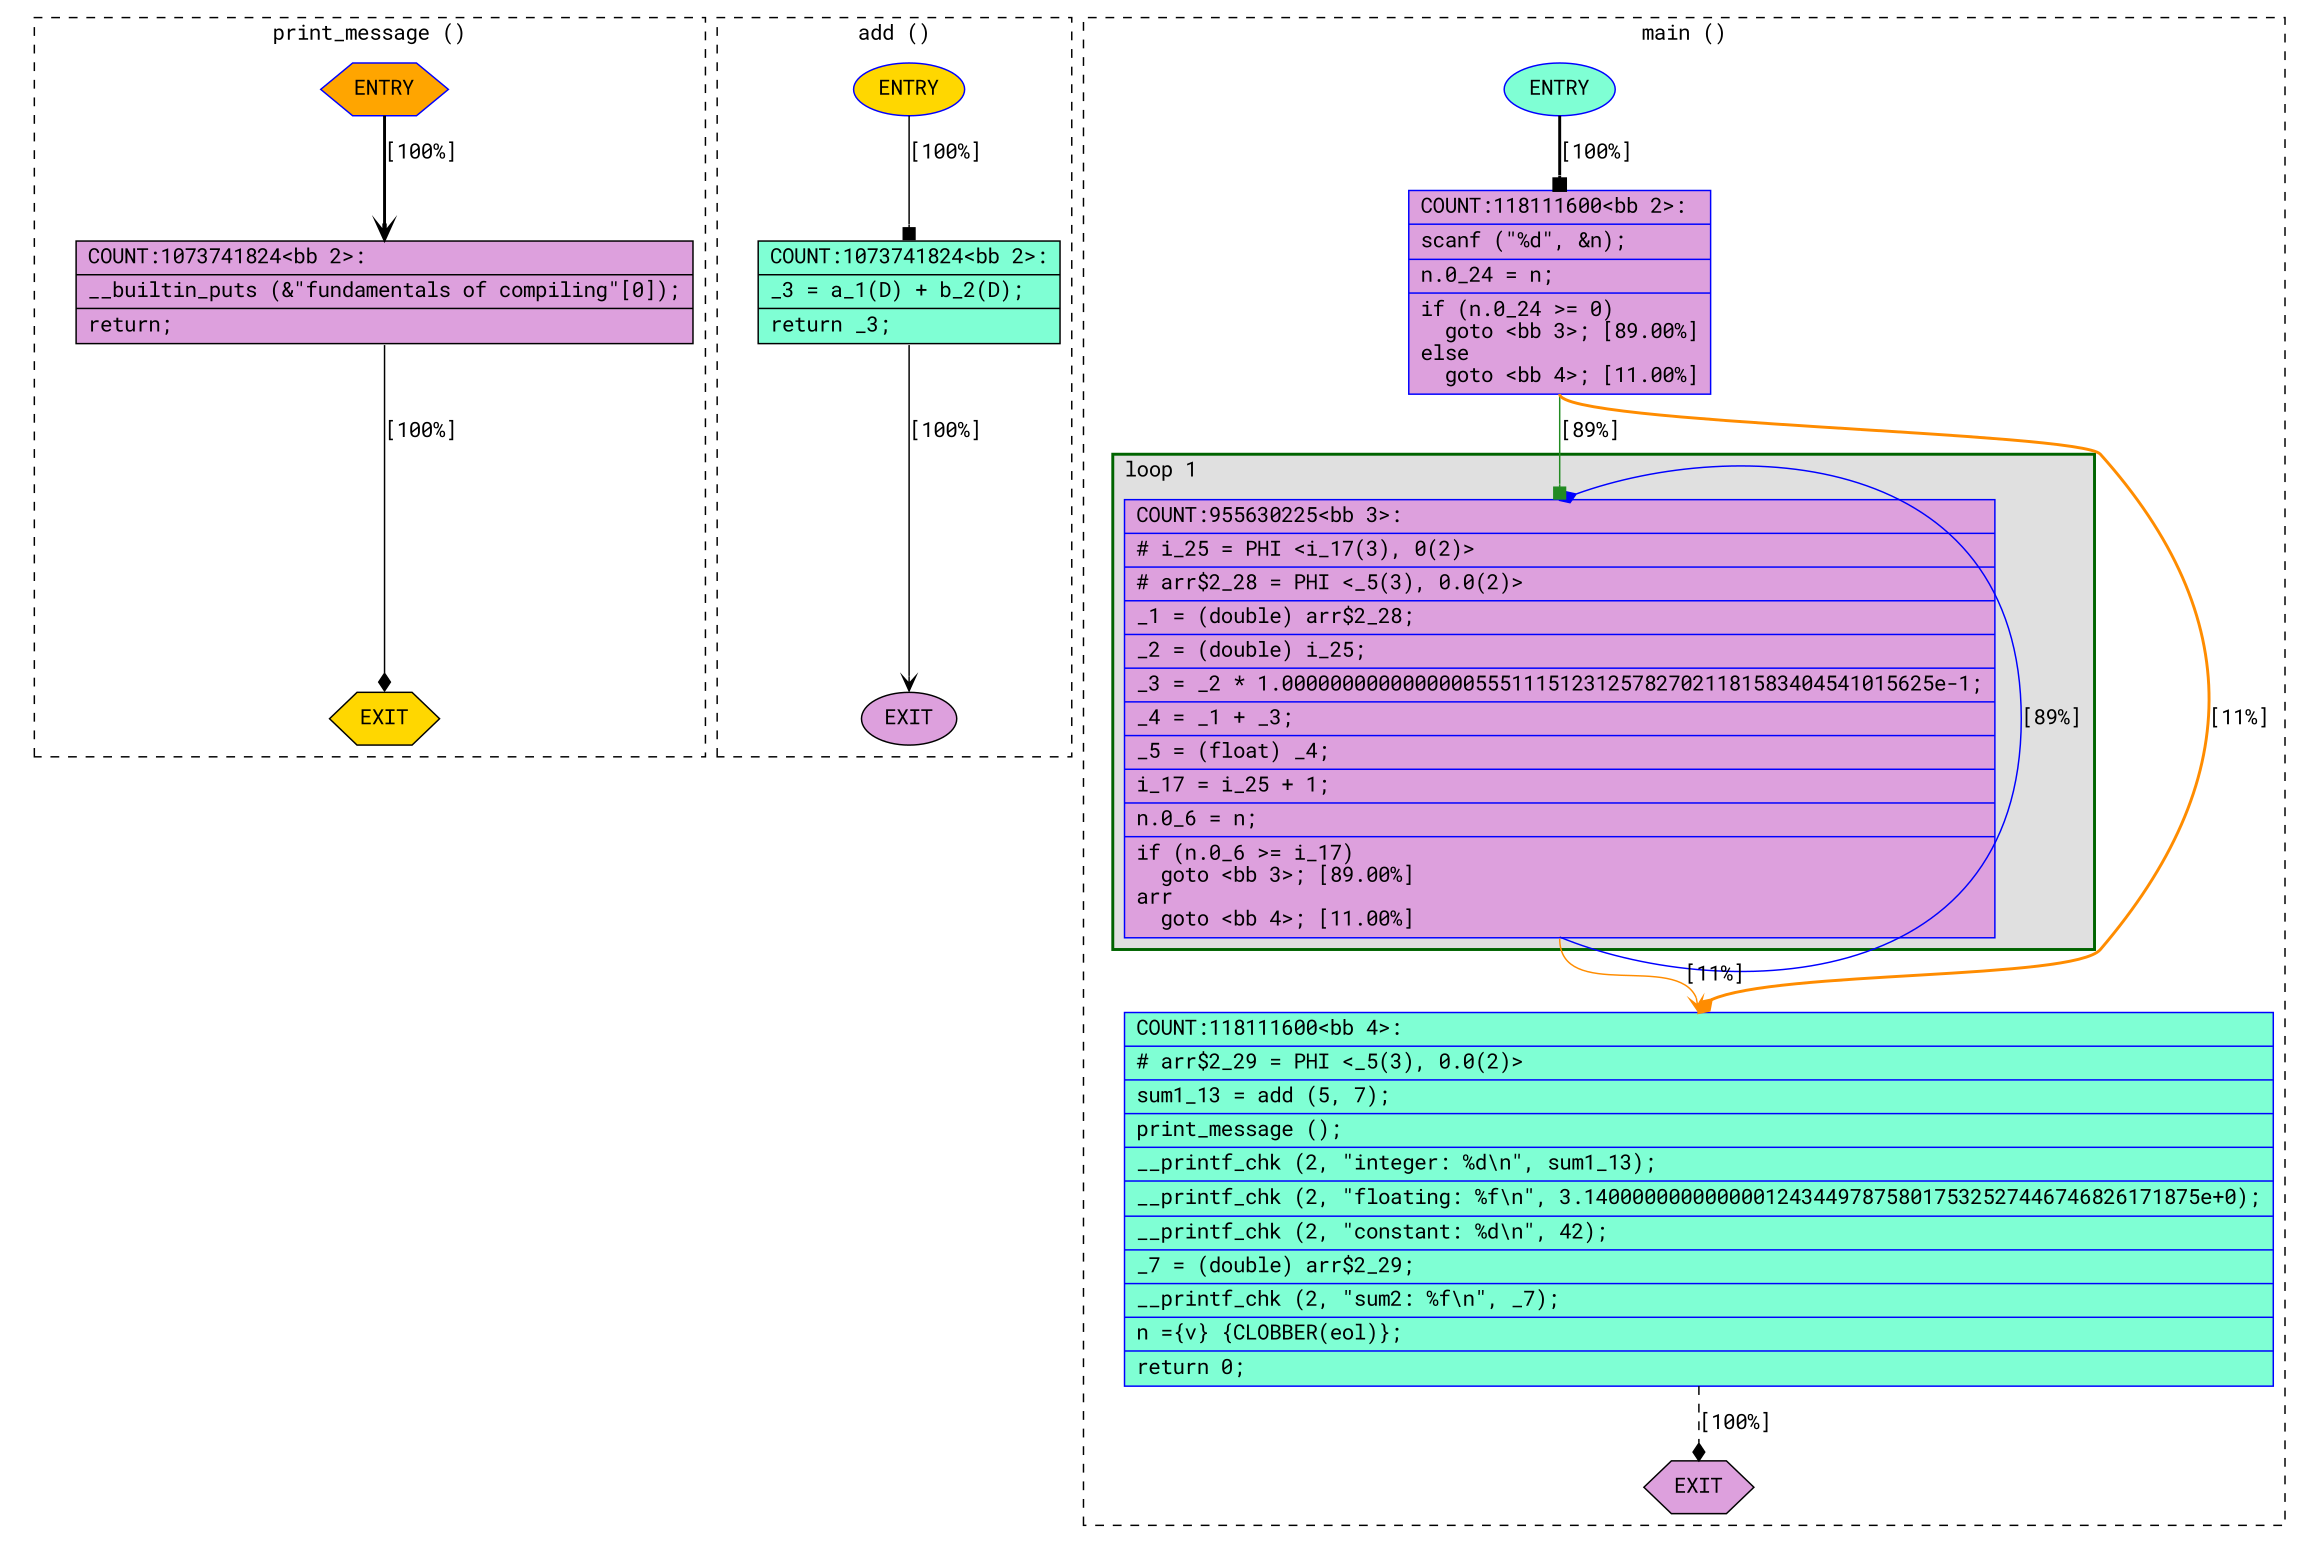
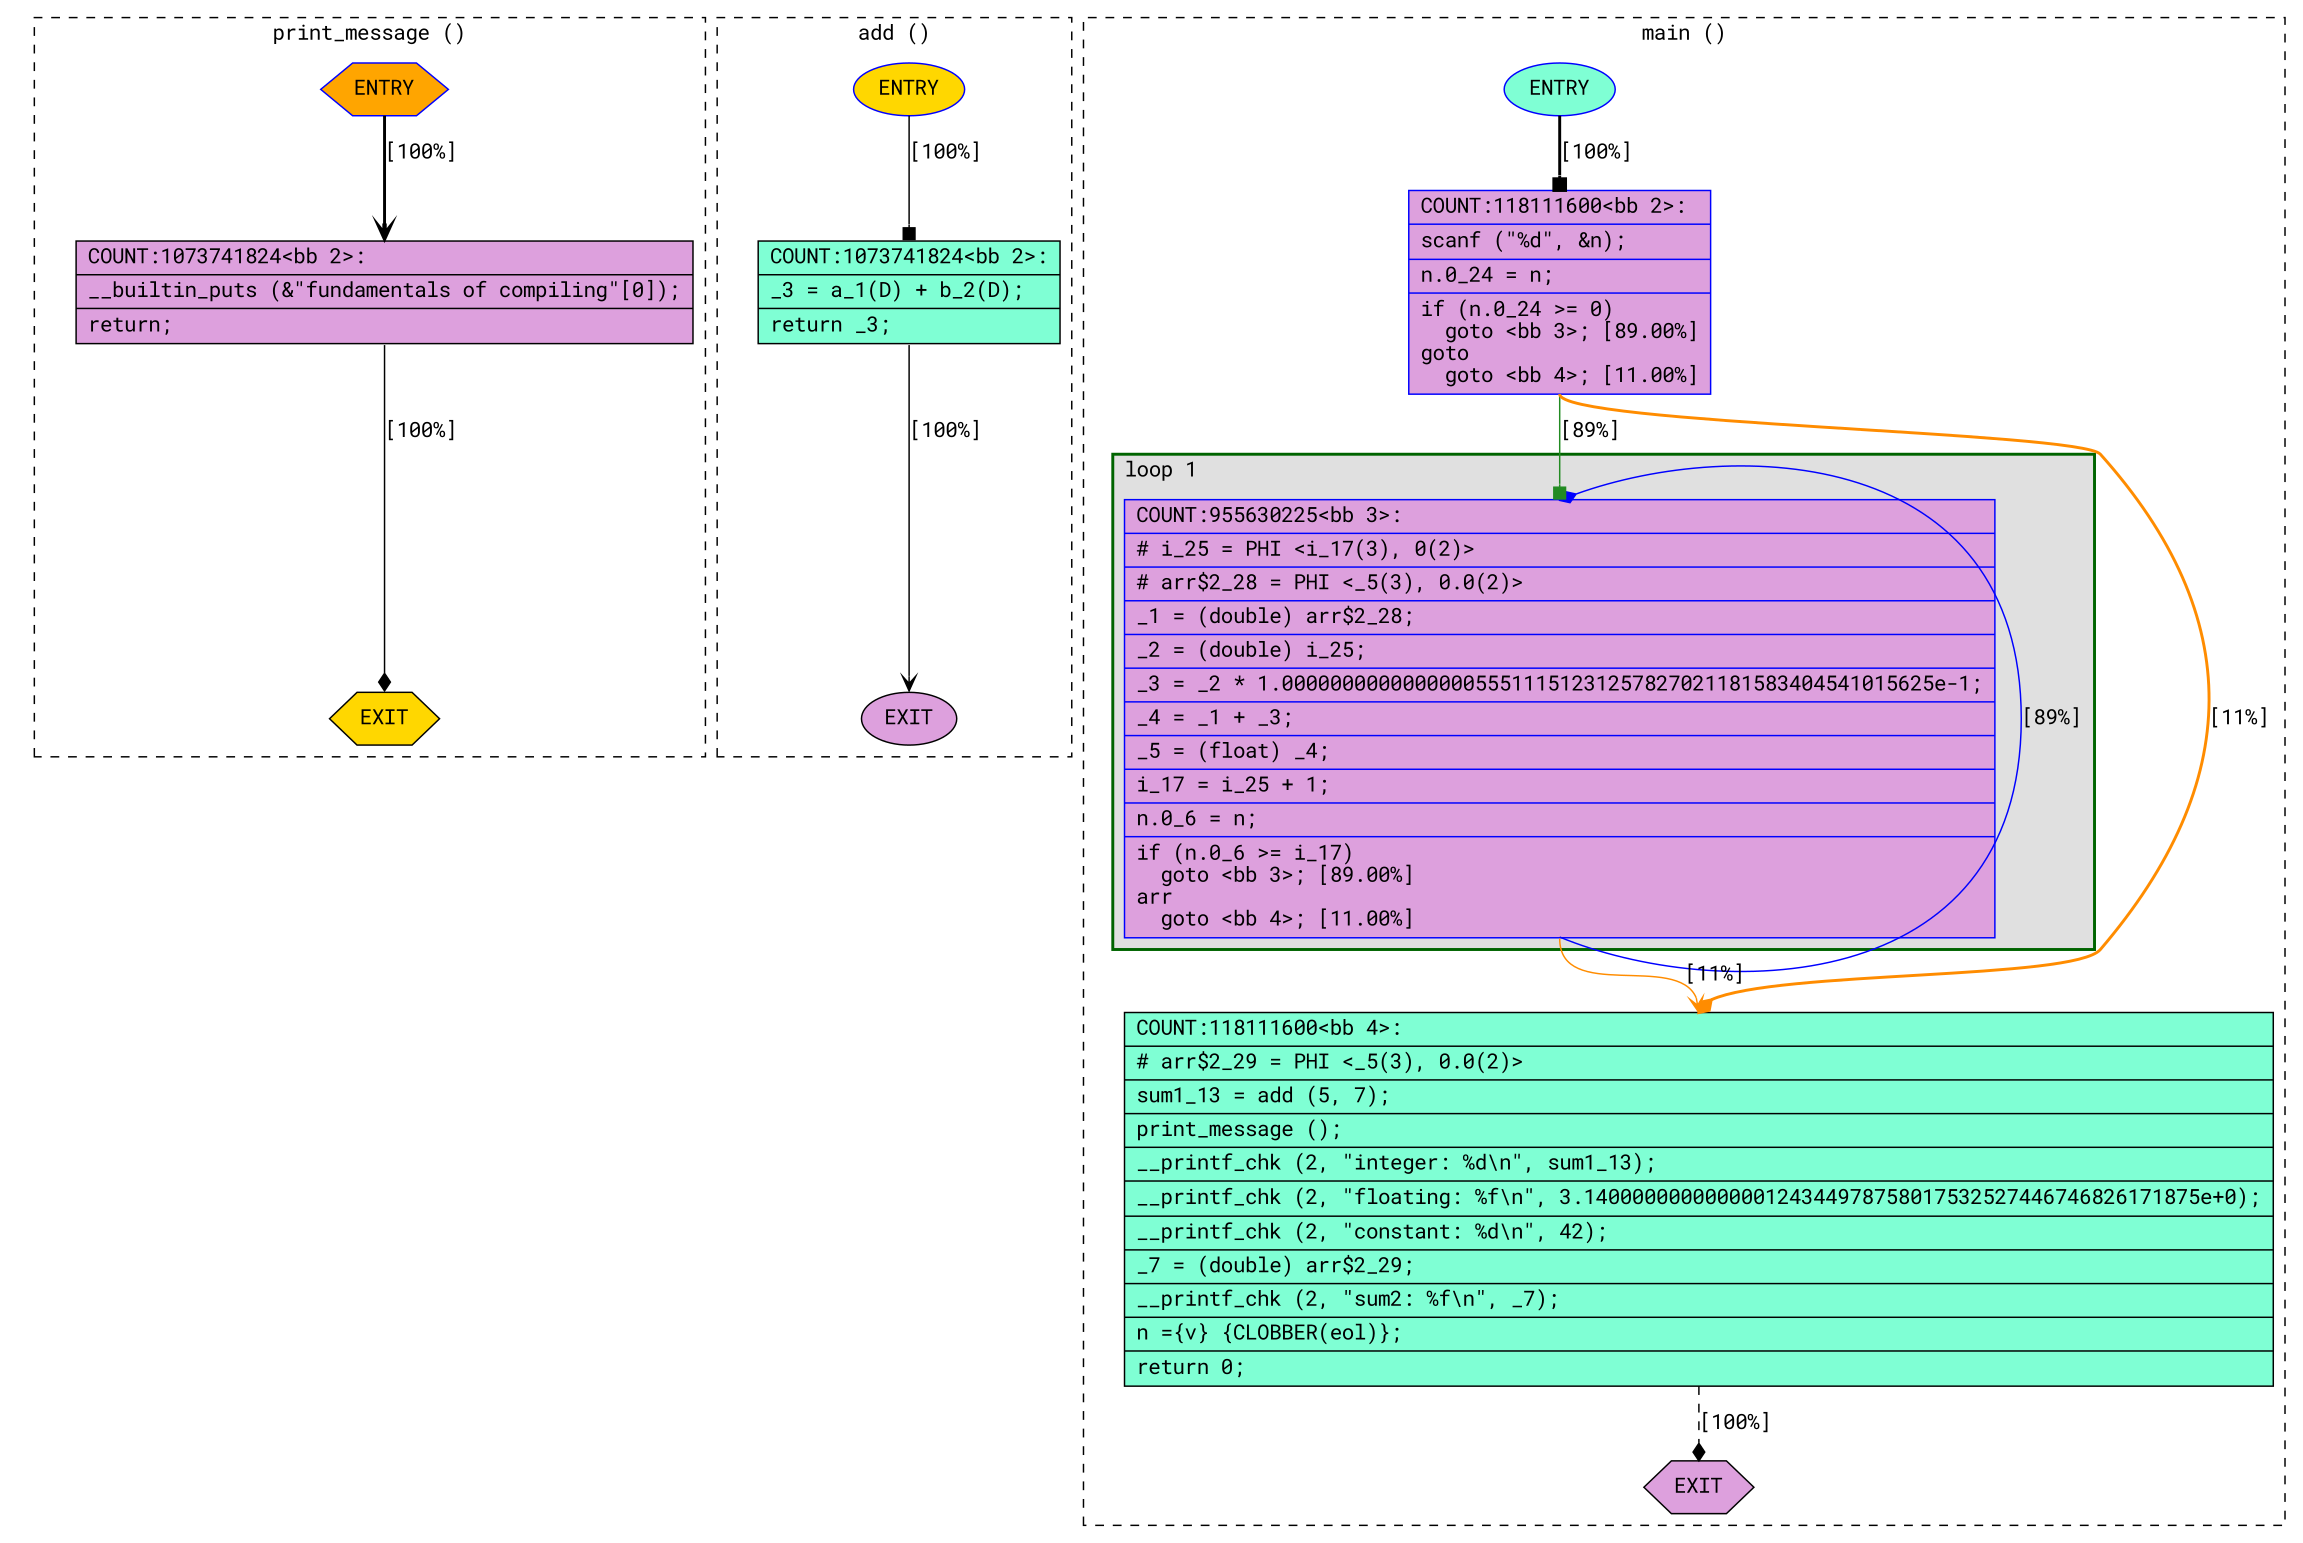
node "COUNT:118111600<bb 2>:": text "else" -> "goto"
node "COUNT:118111600<bb 4>:": color blue -> black
